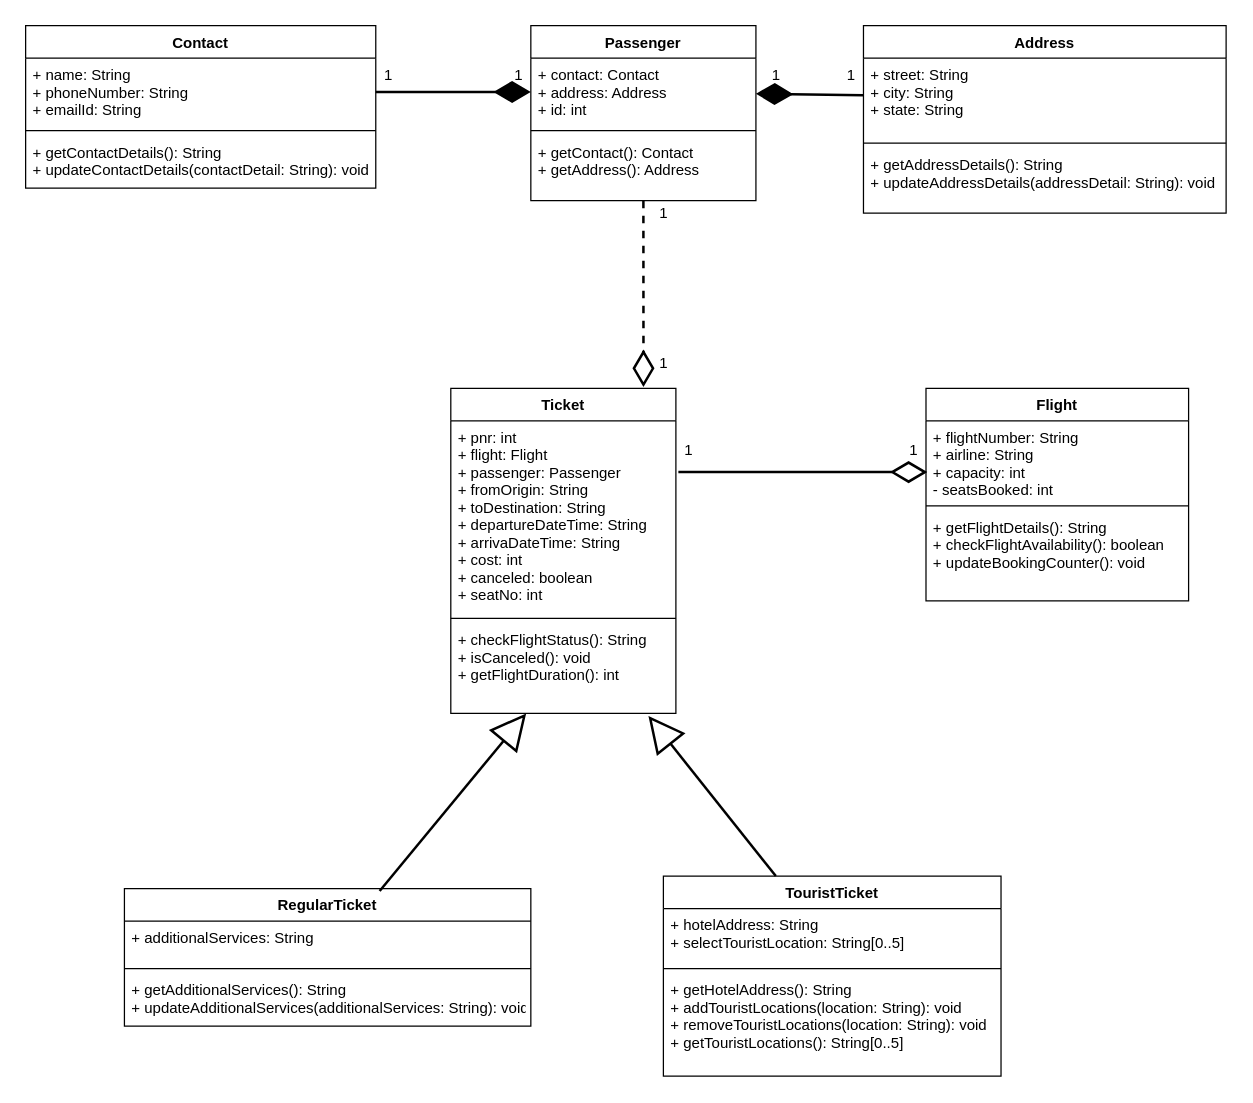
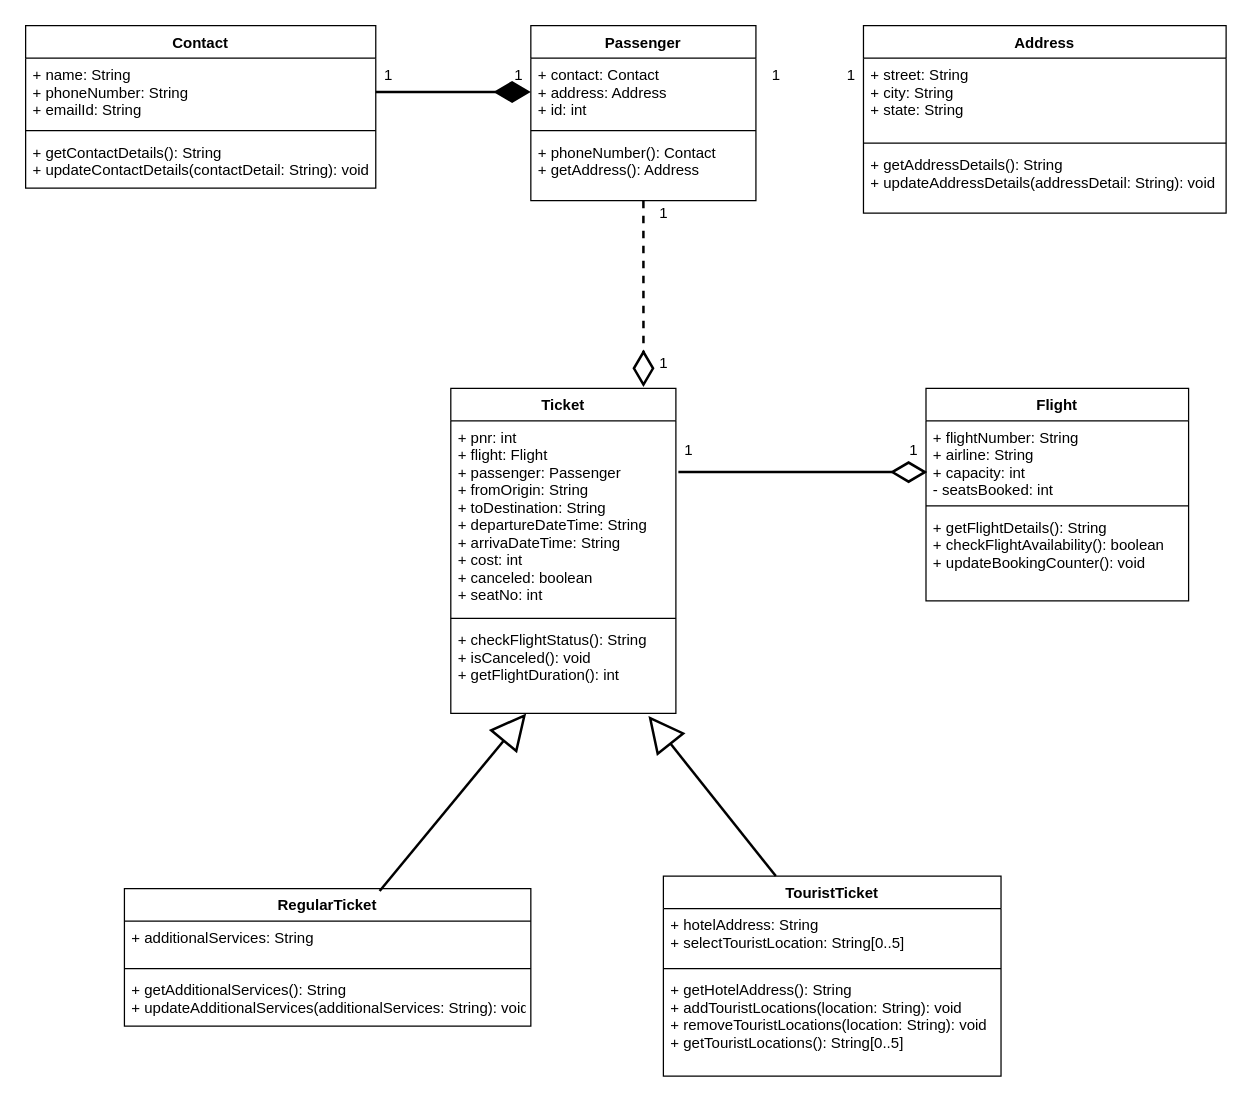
edge "+ street: String + city: String + state: String" -> "+ contact: Contact + address: Address + id: int": removed
node "+ getContact(): Contact + getAddress(): Address": label "+ getContact(): Contact + getAddress(): Address" -> "+ phoneNumber(): Contact + getAddress(): Address"
